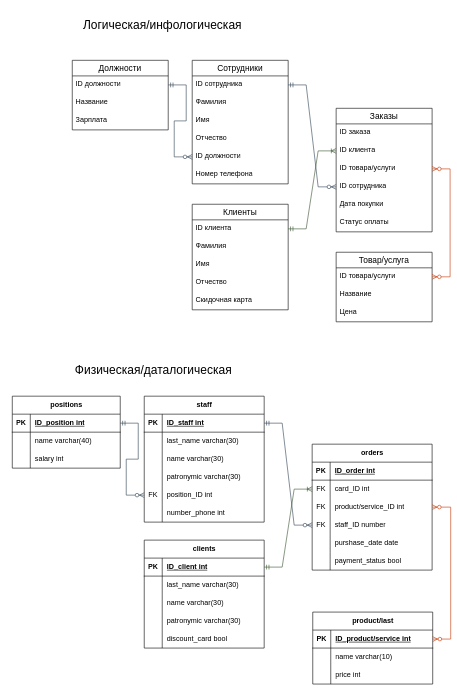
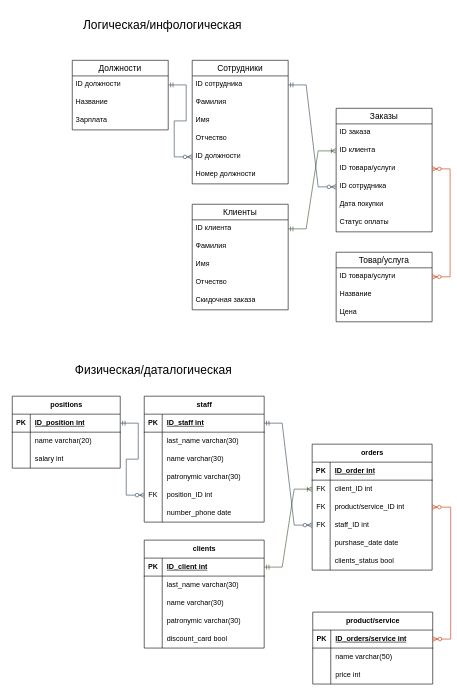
node "Номер телефона": label "Номер телефона" -> "Номер должности"
node "Скидочная карта": label "Скидочная карта" -> "Скидочная заказа"
node "name varchar(40)": label "name varchar(40)" -> "name varchar(20)"
node "card_ID int": label "card_ID int" -> "client_ID int"
node "number_phone int": label "number_phone int" -> "number_phone date"
node "staff_ID number": label "staff_ID number" -> "staff_ID int"
node "payment_status bool": label "payment_status bool" -> "clients_status bool"
node "product/last": label "product/last" -> "product/service"
node "ID_product/service int": label "ID_product/service int" -> "ID_orders/service int"
node "name varchar(10)": label "name varchar(10)" -> "name varchar(50)"
